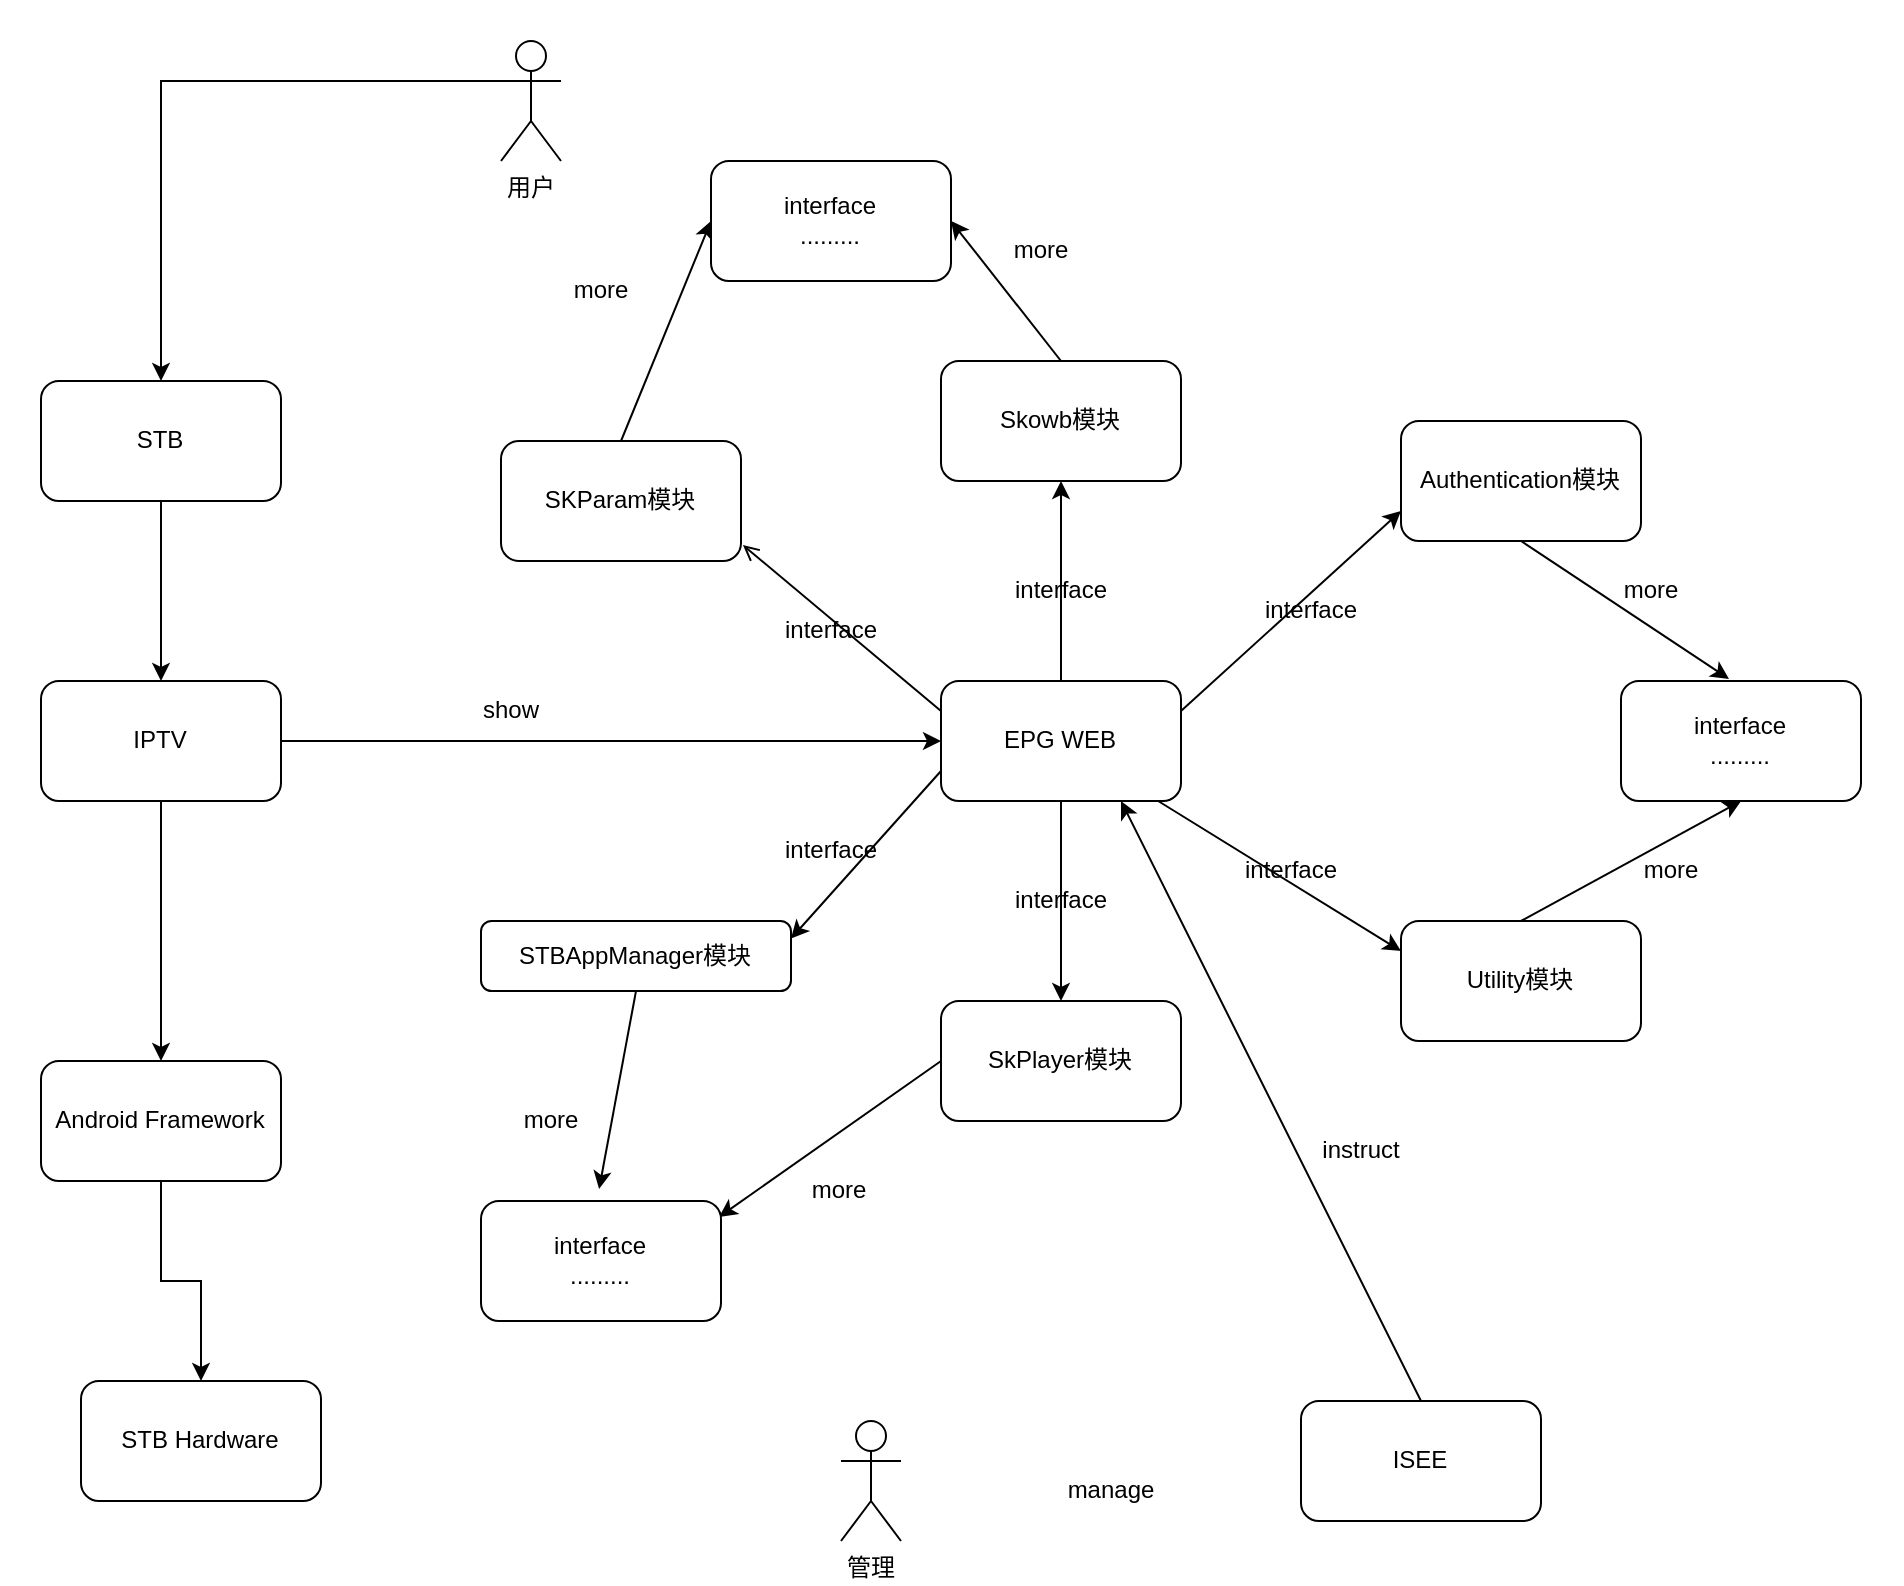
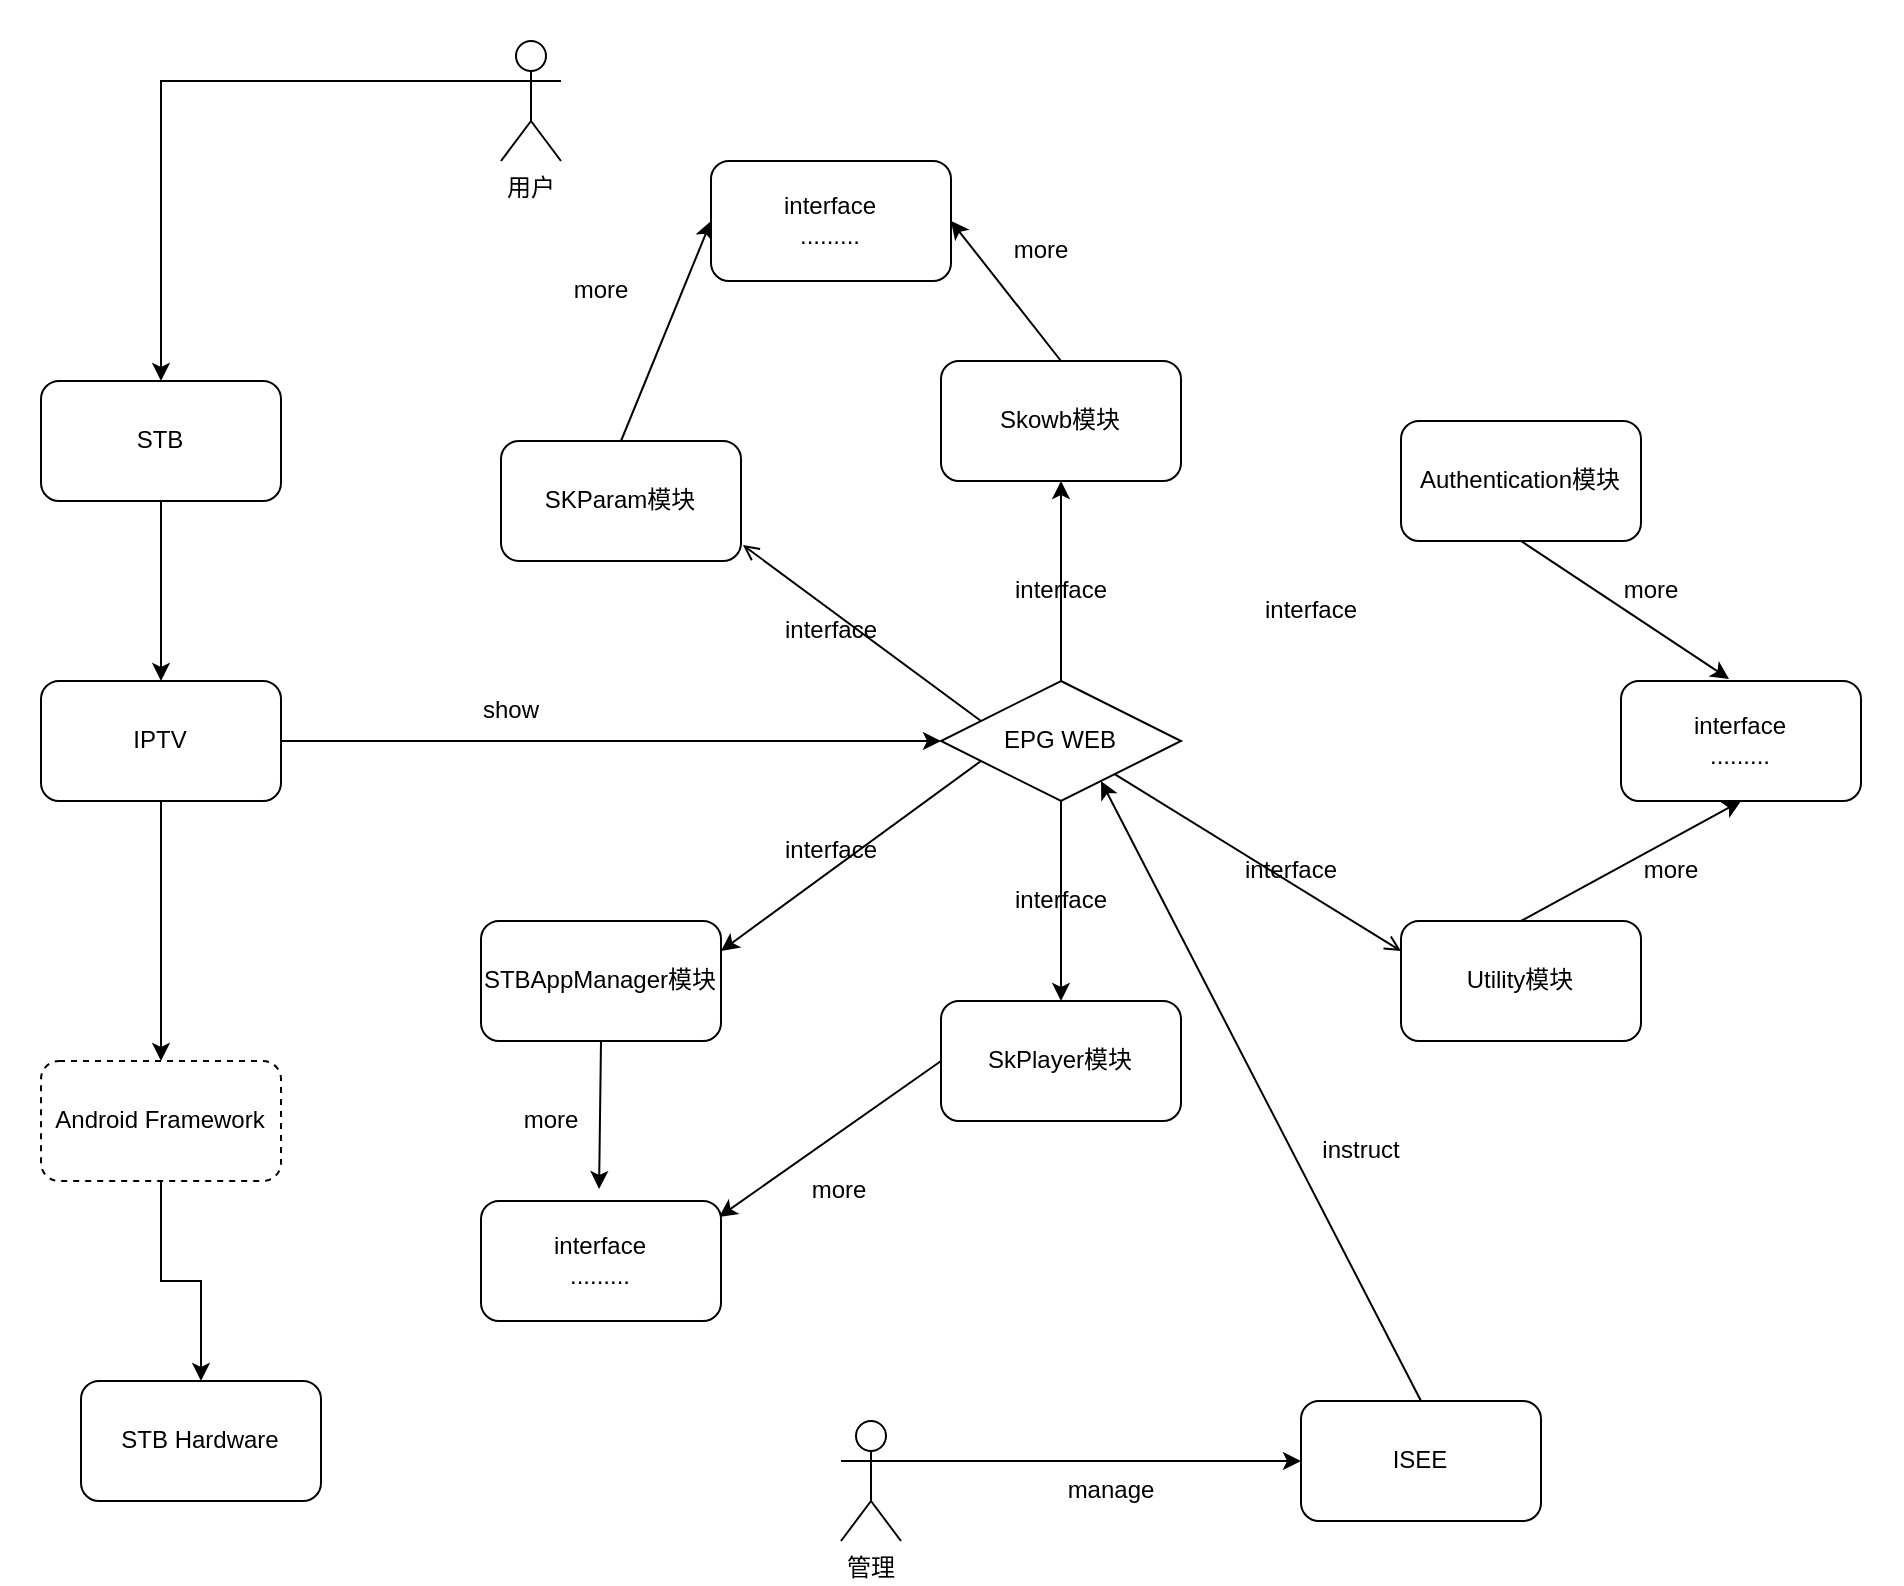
edge "EPG WEB" -> "Authentication模块": removed
node "EPG WEB": shape rounded rectangle -> diamond
edge "EPG WEB" -> "Utility模块": arrowhead classic -> open
node "STBAppManager模块": size 310x70 -> 240x120
node "Android Framework": style solid -> dashed
edge "管理" -> "ISEE": added
